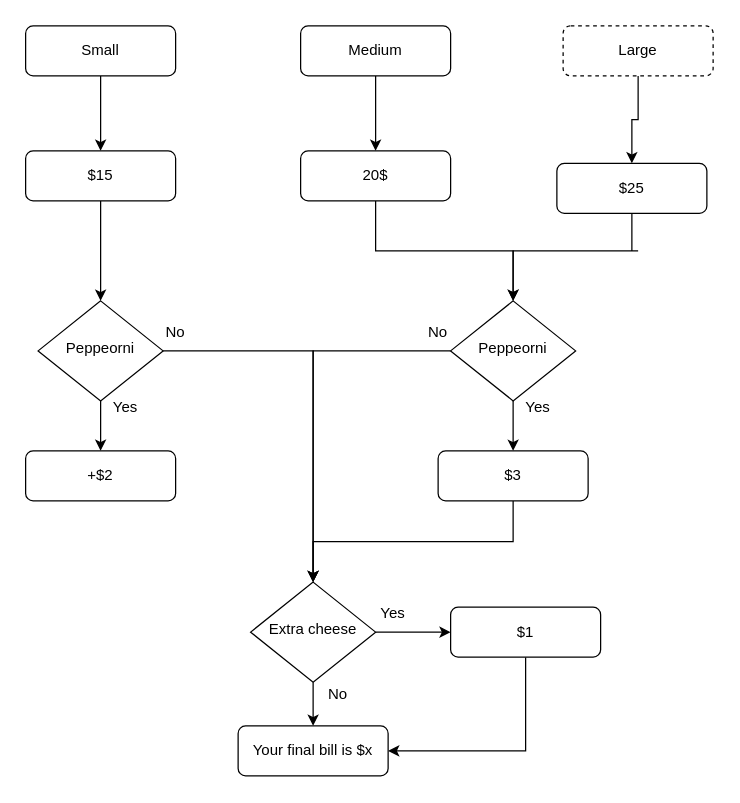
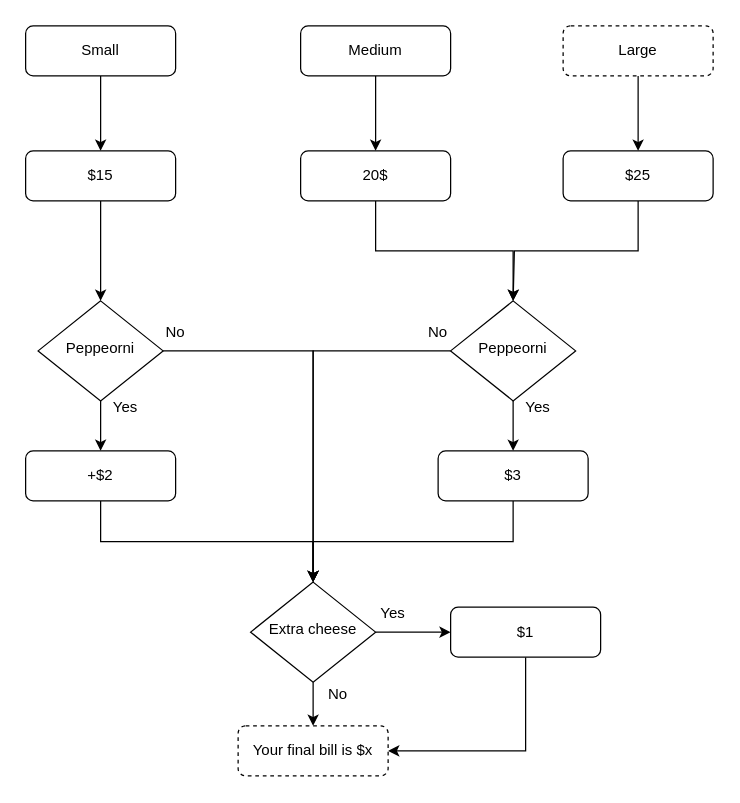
node "$25": moved (632, 188) -> (638, 176)
edge "+$2" -> "Extra cheese": added
node "Your final bill is $x": style solid -> dashed
